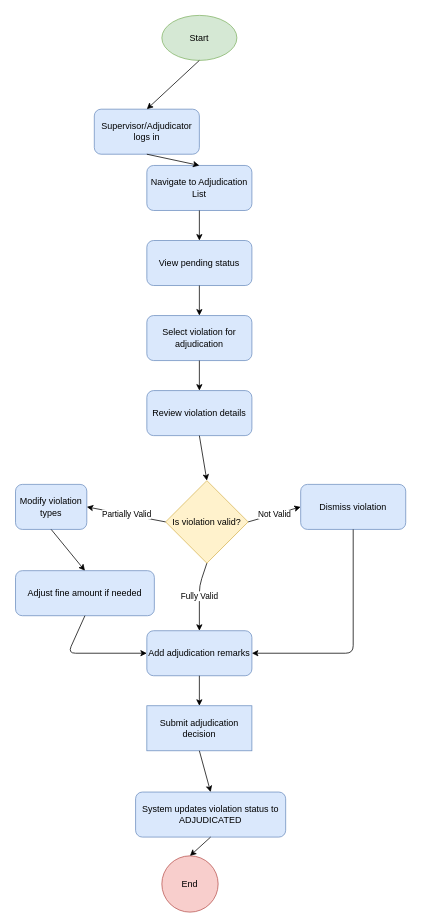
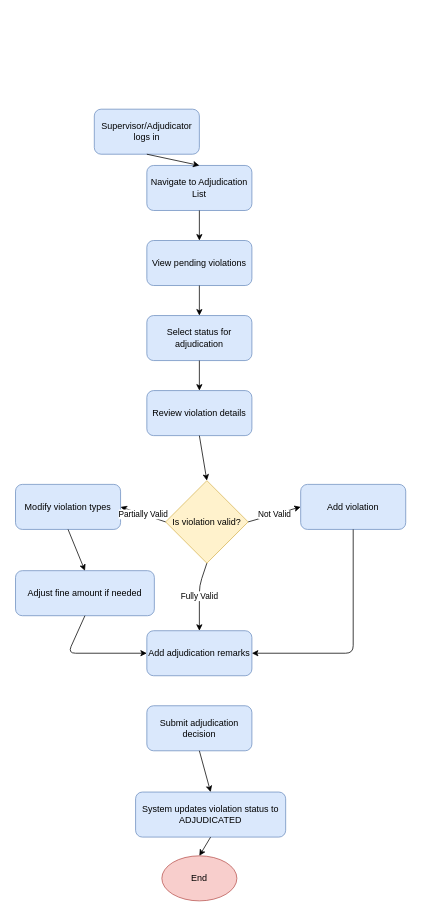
node "Start": removed
edge "Start" -> "Supervisor/Adjudicator logs in": removed
node "View pending status": label "View pending status" -> "View pending violations"
node "Select violation for adjudication": label "Select violation for adjudication" -> "Select status for adjudication"
node "Modify violation types": size 71x45 -> 105x45
node "Dismiss violation": label "Dismiss violation" -> "Add violation"
edge "Add adjudication remarks" -> "Submit adjudication decision": removed
node "Submit adjudication decision": shape rectangle -> rounded rectangle
node "End": size 56x56 -> 75x45
